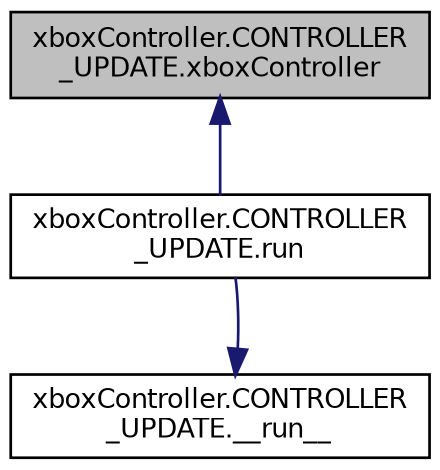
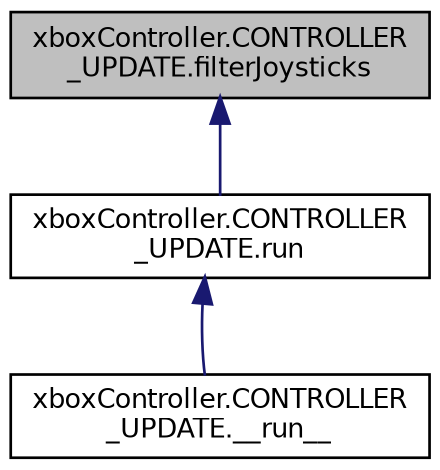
node "xboxController.CONTROLLER _UPDATE.xboxController": label "xboxController.CONTROLLER _UPDATE.xboxController" -> "xboxController.CONTROLLER _UPDATE.filterJoysticks"
edge "xboxController.CONTROLLER _UPDATE.run" -> "xboxController.CONTROLLER _UPDATE.__run__": reversed
